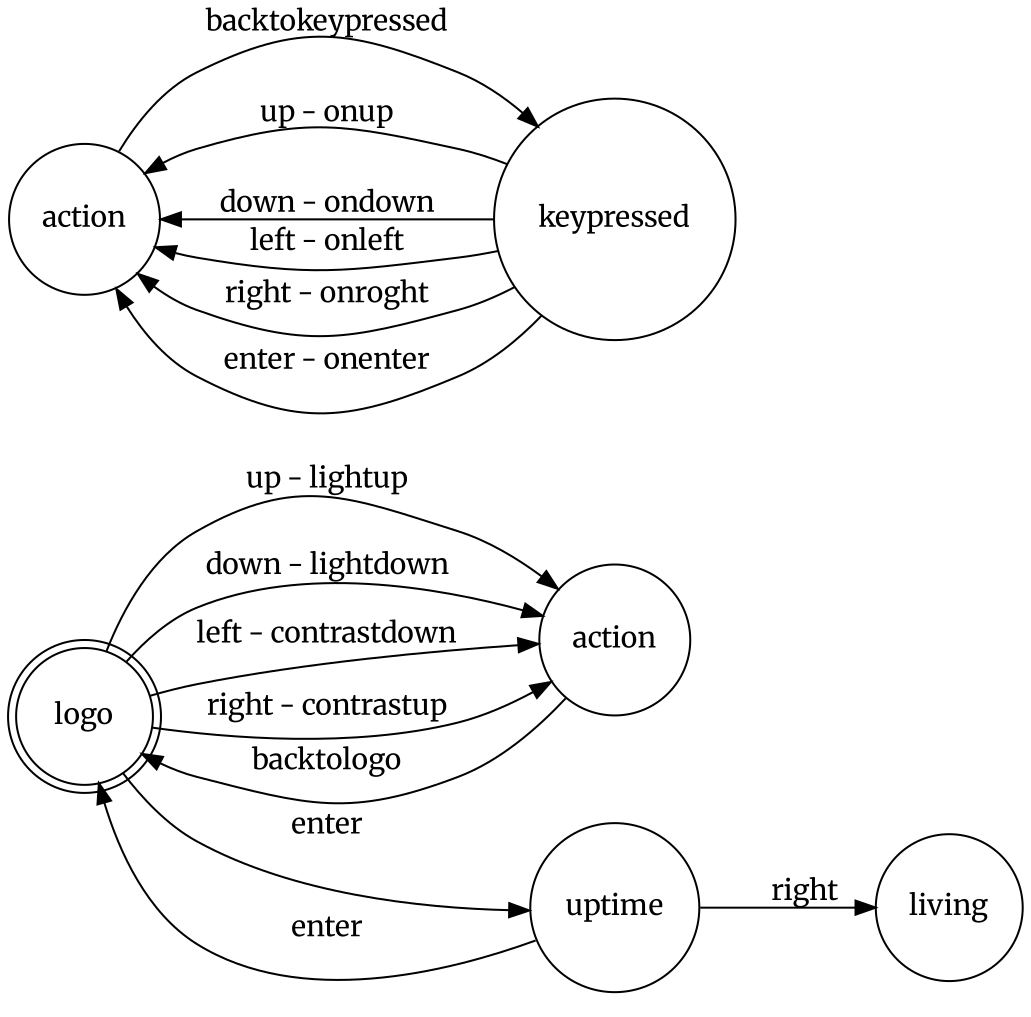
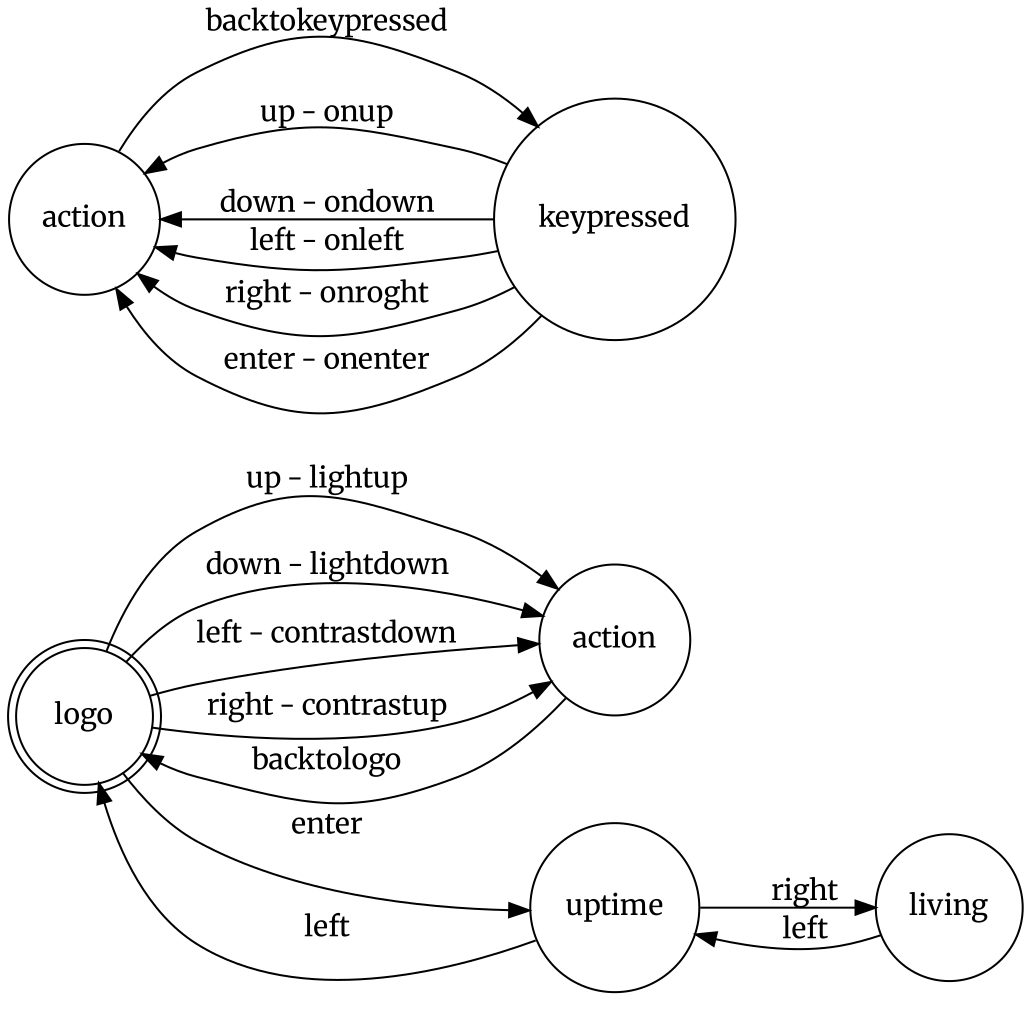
edge "uptime" -> "logo": label "enter" -> "left"
edge "living" -> "uptime": added, label "left"
